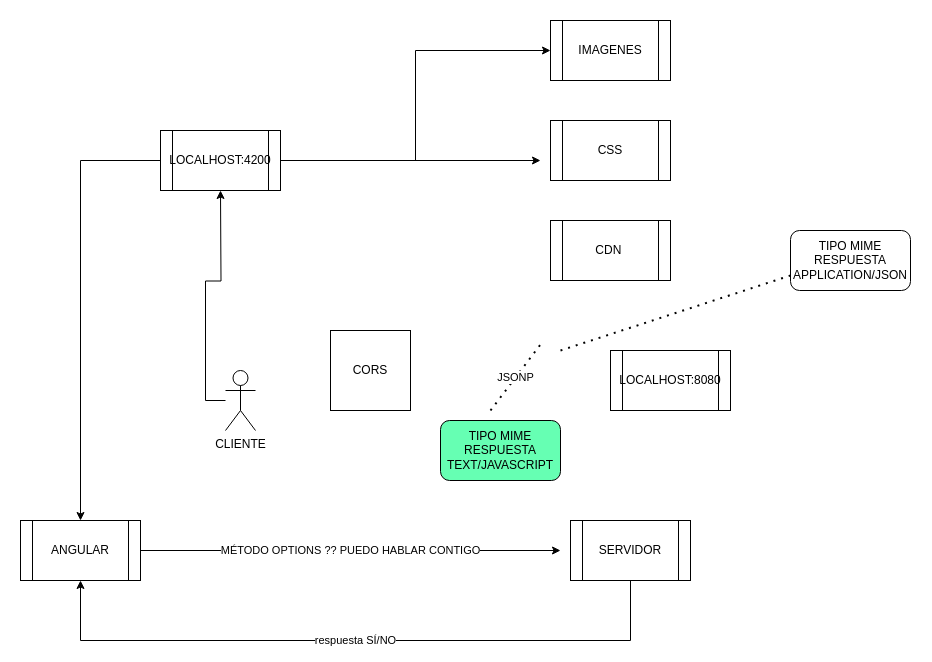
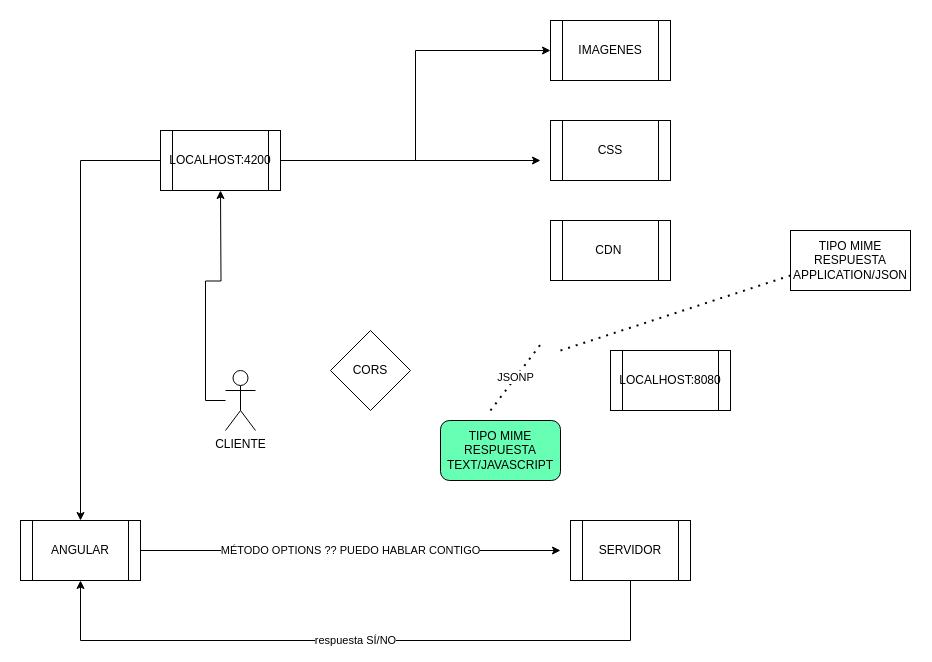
node "TIPO MIME RESPUESTA APPLICATION/JSON": shape rounded rectangle -> rectangle
node "CORS": shape rectangle -> diamond
